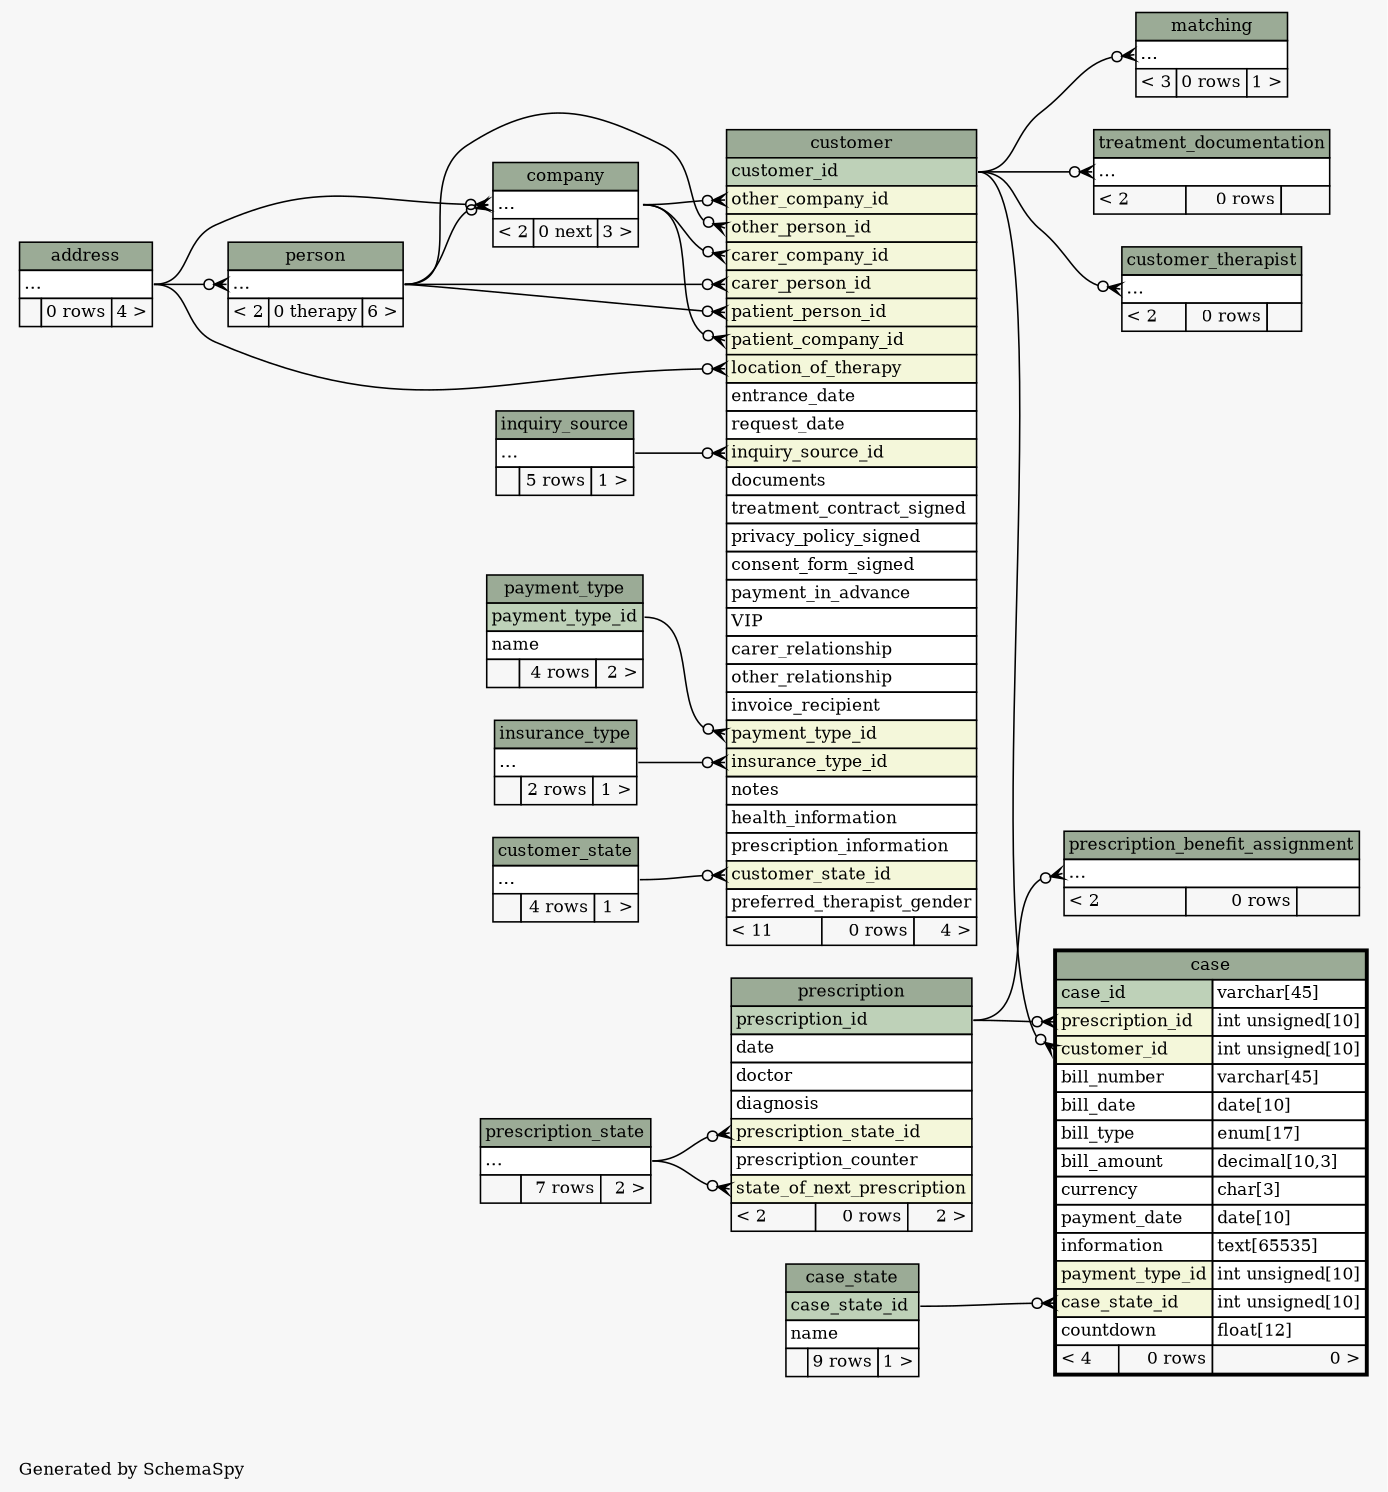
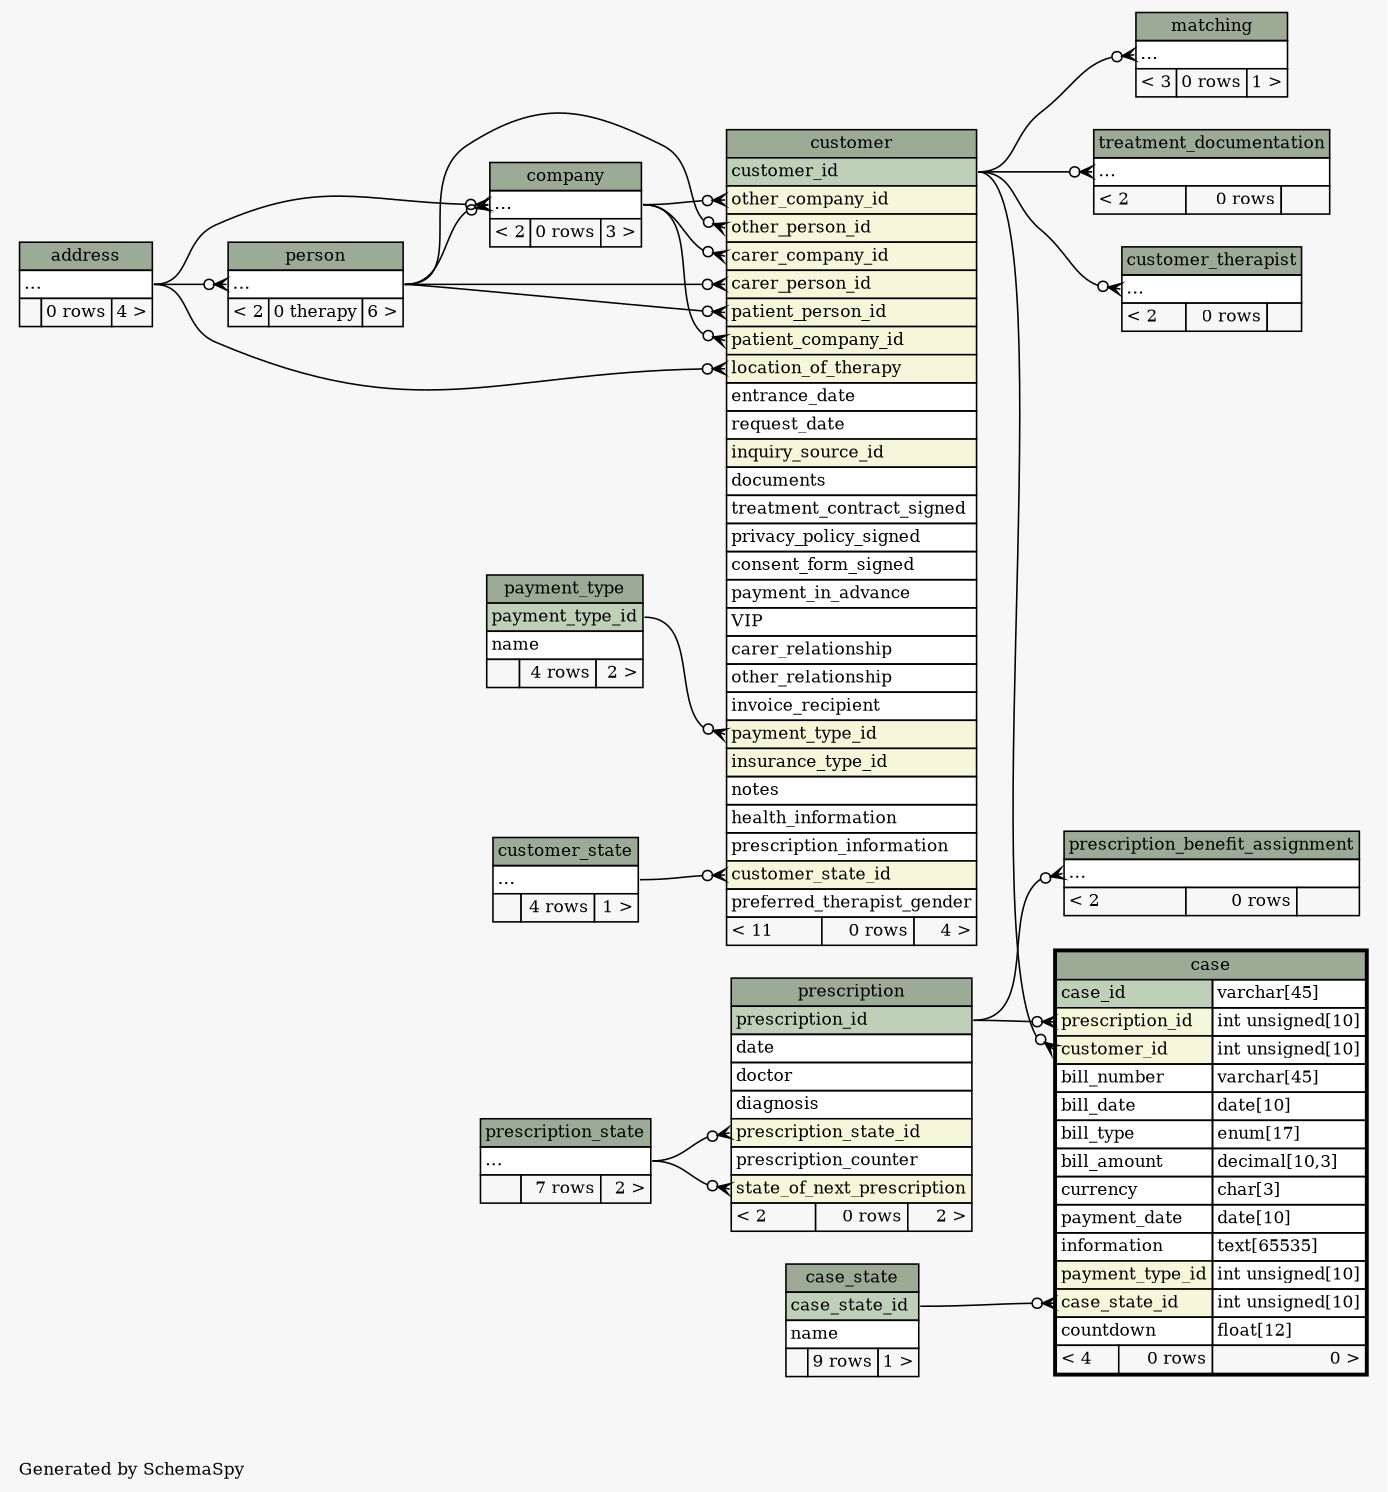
node "company": text "0 next" -> "0 rows"
node "inquiry_source": removed
node "insurance_type": removed
